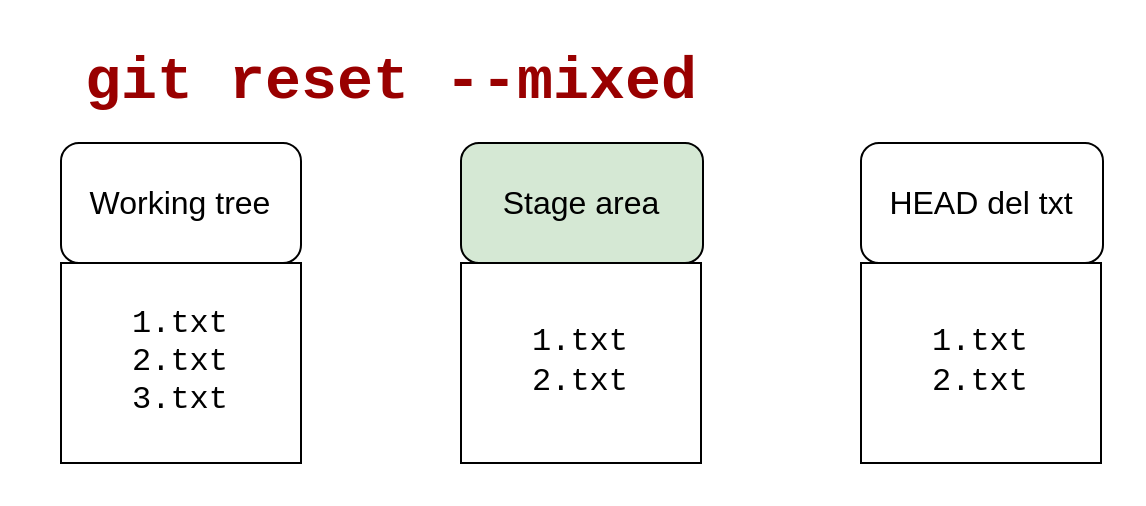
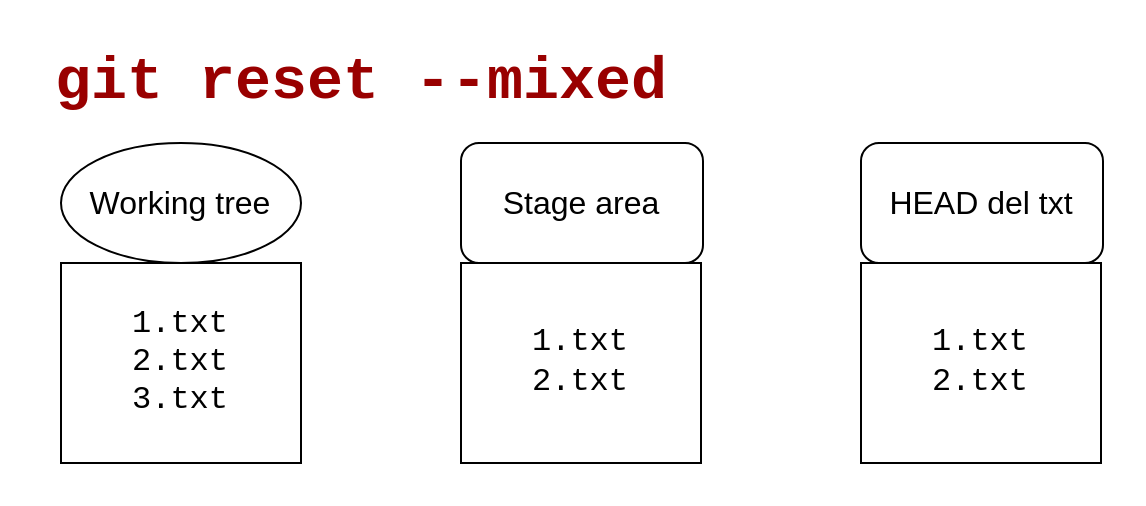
node "git reset --mixed": moved (391, 81) -> (361, 81)
node "Working tree": shape rounded rectangle -> ellipse
node "Stage area": fillcolor #d5e8d4 -> #ffffff
